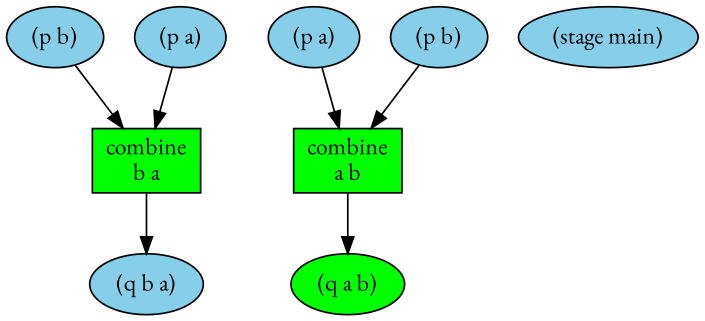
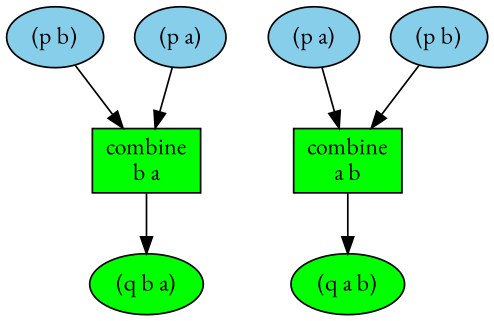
node "(stage main)": removed
node "(q b a)": fillcolor skyblue -> green
